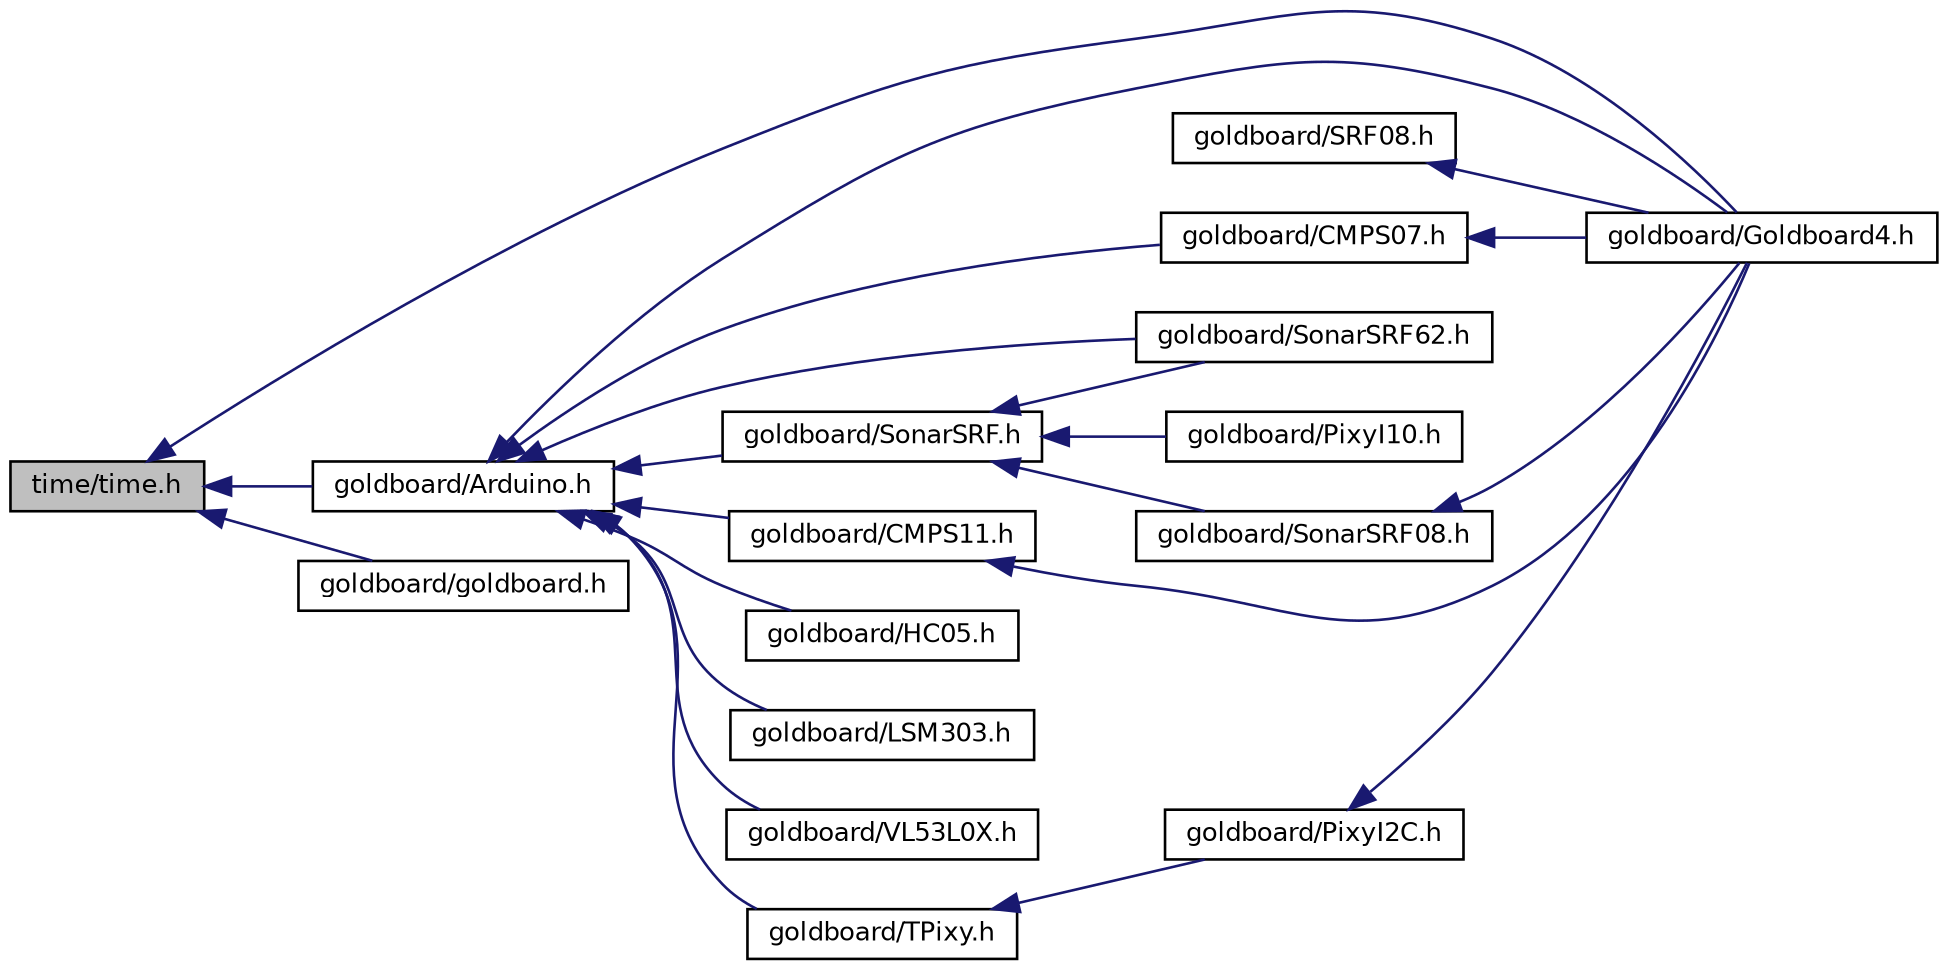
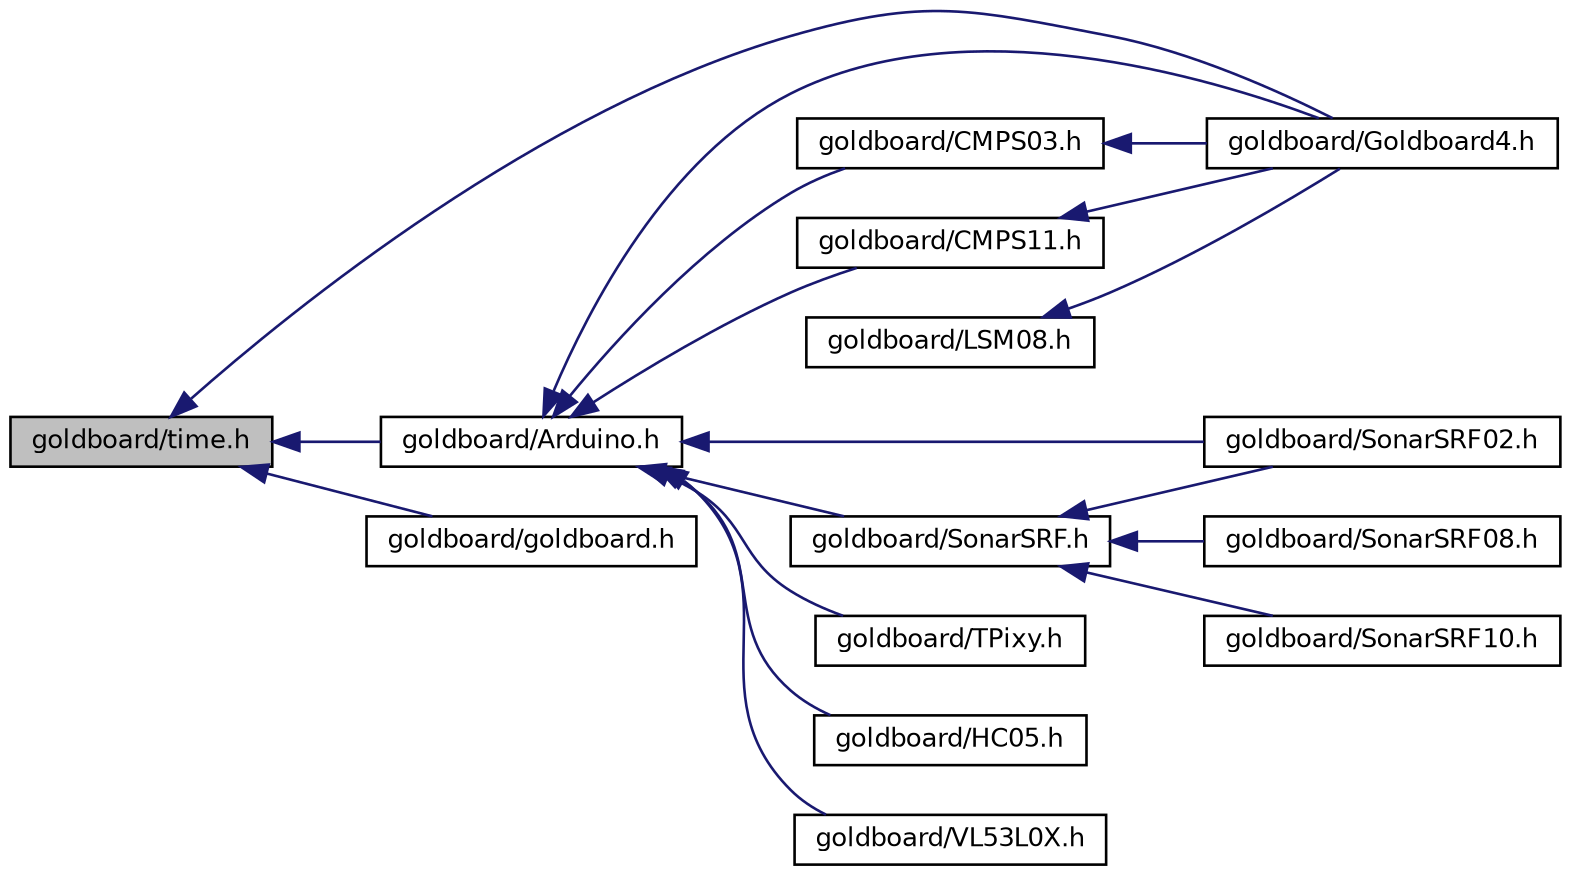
node "goldboard/SRF08.h": label "goldboard/SRF08.h" -> "goldboard/LSM08.h"
node "goldboard/CMPS07.h": label "goldboard/CMPS07.h" -> "goldboard/CMPS03.h"
node "goldboard/SonarSRF62.h": label "goldboard/SonarSRF62.h" -> "goldboard/SonarSRF02.h"
edge "goldboard/Goldboard4.h" -> "goldboard/SonarSRF08.h": removed
node "goldboard/PixyI10.h": label "goldboard/PixyI10.h" -> "goldboard/SonarSRF10.h"
node "time/time.h": label "time/time.h" -> "goldboard/time.h"
node "goldboard/LSM303.h": removed
node "goldboard/PixyI2C.h": removed
